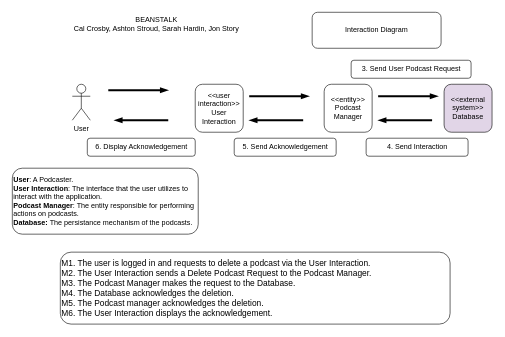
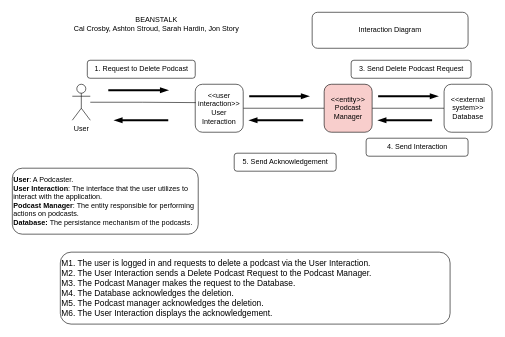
node "Interaction Diagram": size 129x36 -> 156x36
node "1. Request to Delete Podcast": added
node "3. Send User Podcast Request": label "3. Send User Podcast Request" -> "3. Send Delete Podcast Request"
edge "User" -- "<<user interaction>> User Interaction": added
edge "<<user interaction>> User Interaction" -- "<<entity>> Podcast Manager": added
node "<<entity>> Podcast Manager": fillcolor #ffffff -> #f8cecc
edge "<<entity>> Podcast Manager" -- "<<external system>> Database": added
node "<<external system>> Database": fillcolor #e1d5e7 -> #ffffff
node "6. Display Acknowledgement": removed
node "5. Send Acknowledgement": moved (285, 147) -> (285, 162)
